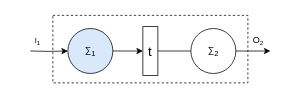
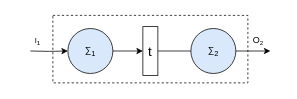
node "∑2": fillcolor #ffffff -> #dae8fc
